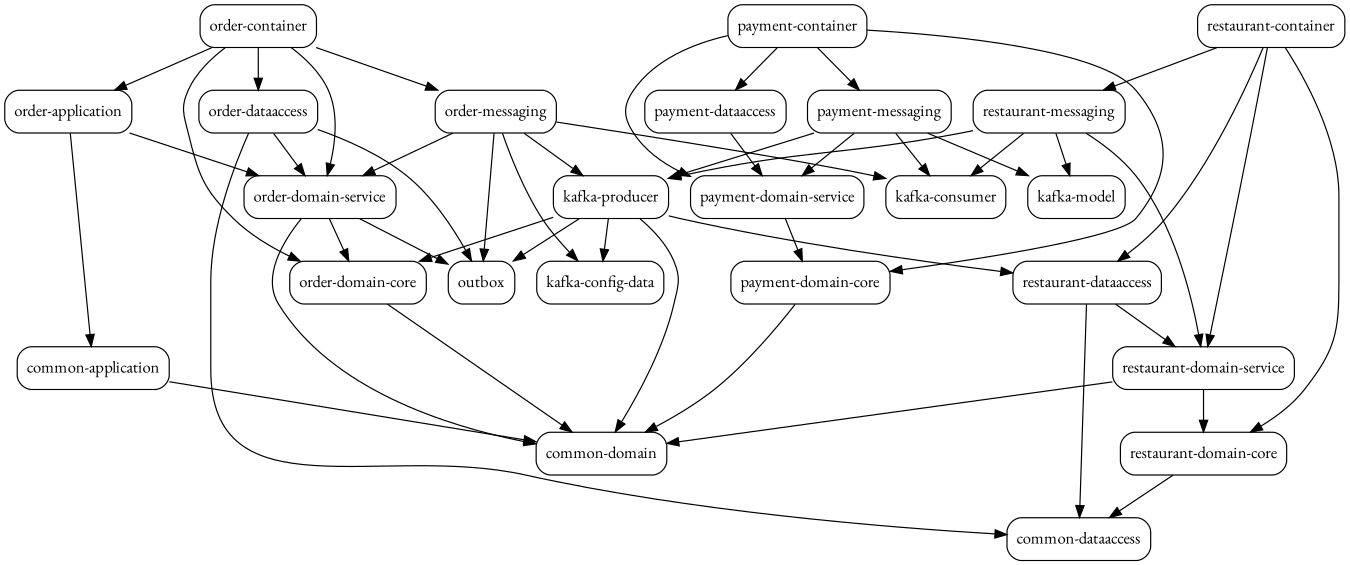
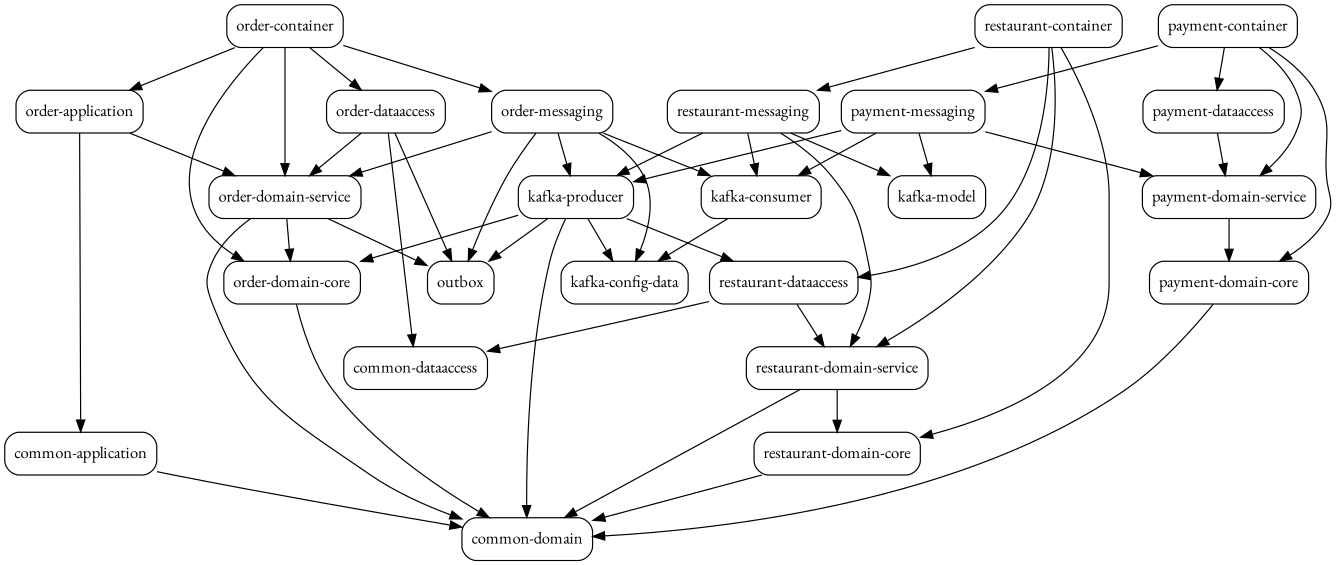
edge "kafka-consumer" -> "kafka-config-data": added
edge "restaurant-domain-core" -> "common-dataaccess": now "restaurant-domain-core" -> "common-domain"
